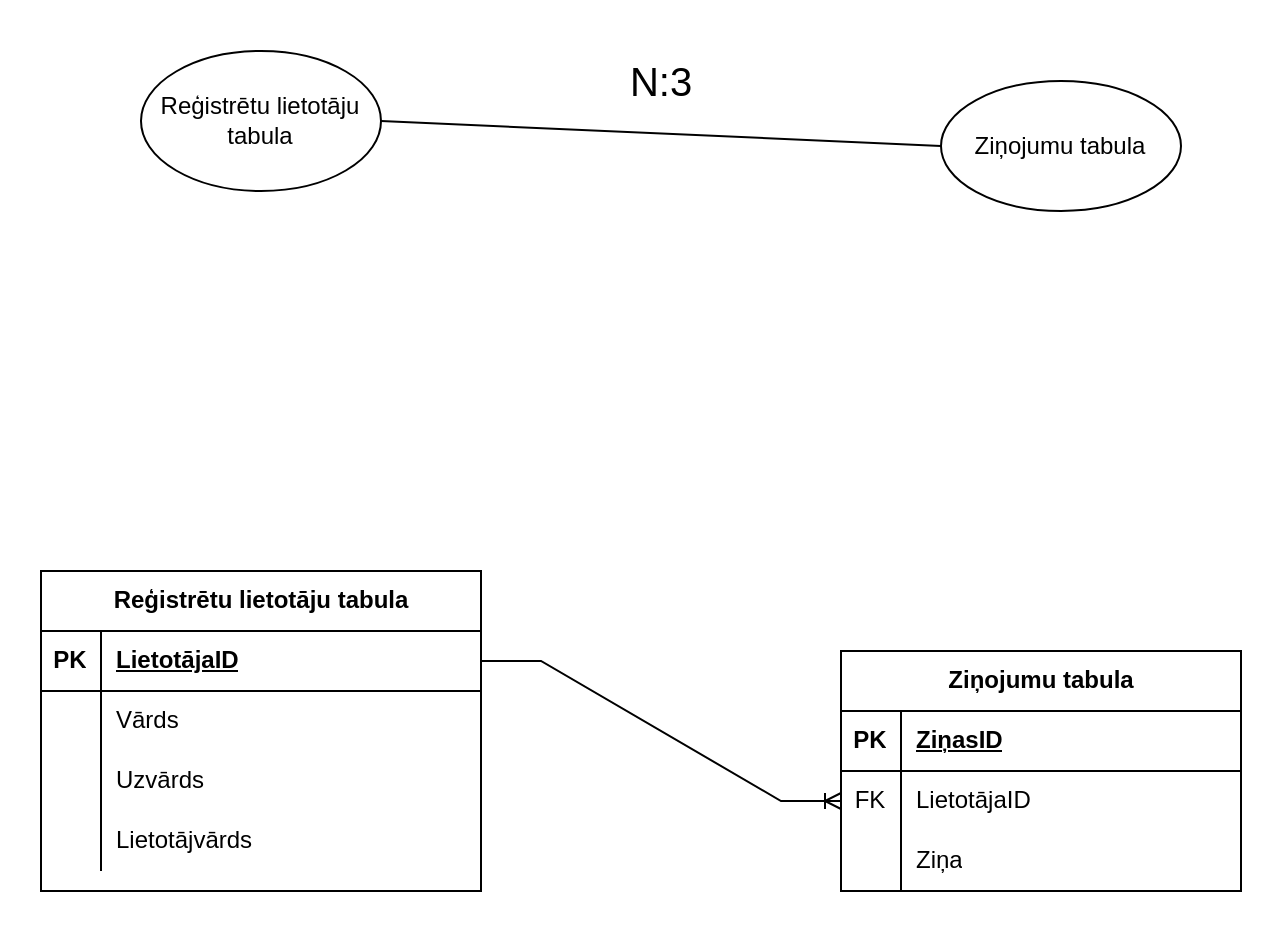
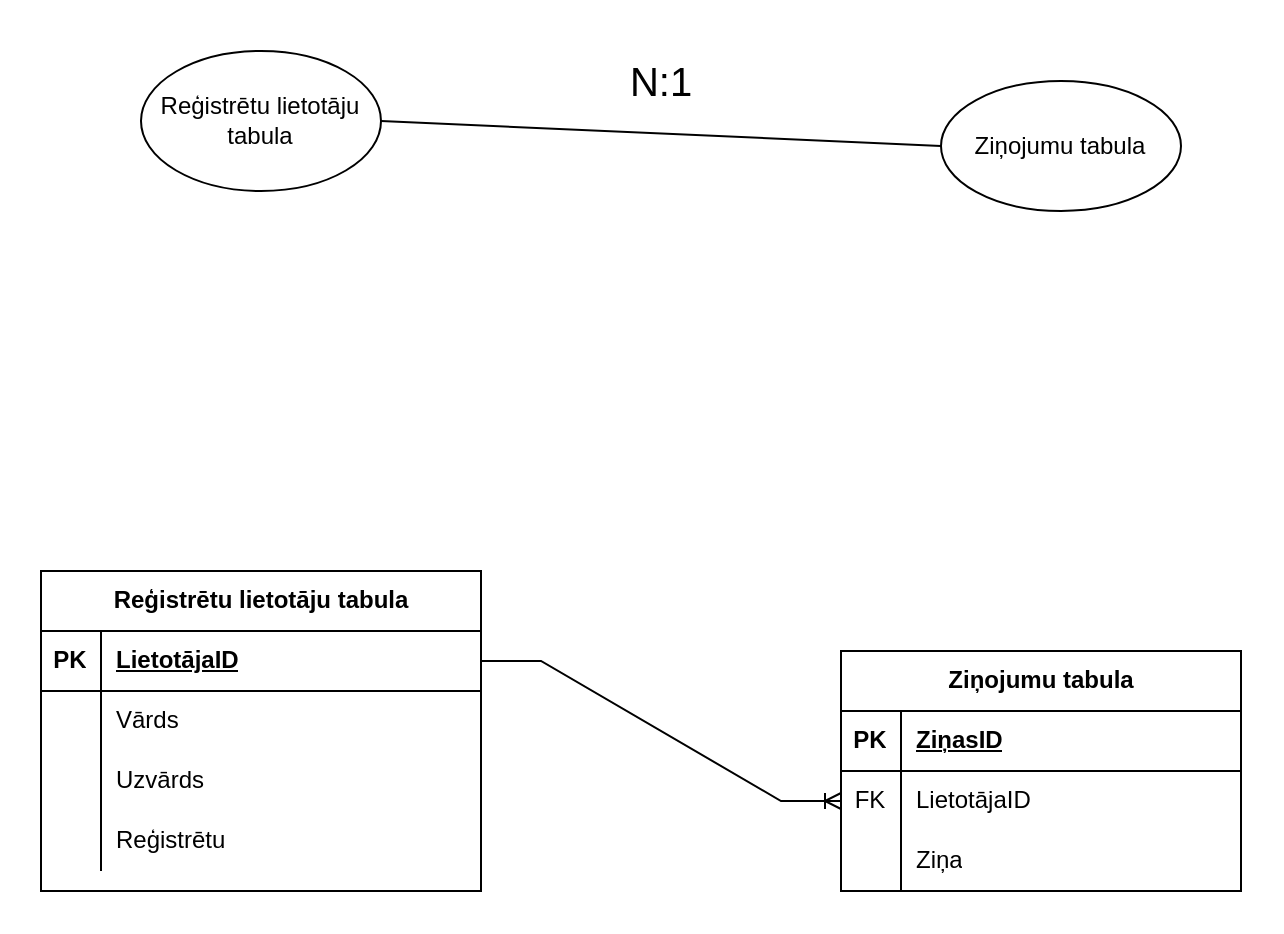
node "N:3": label "N:3" -> "N:1"
node "Lietotājvārds": label "Lietotājvārds" -> "Reģistrētu"
